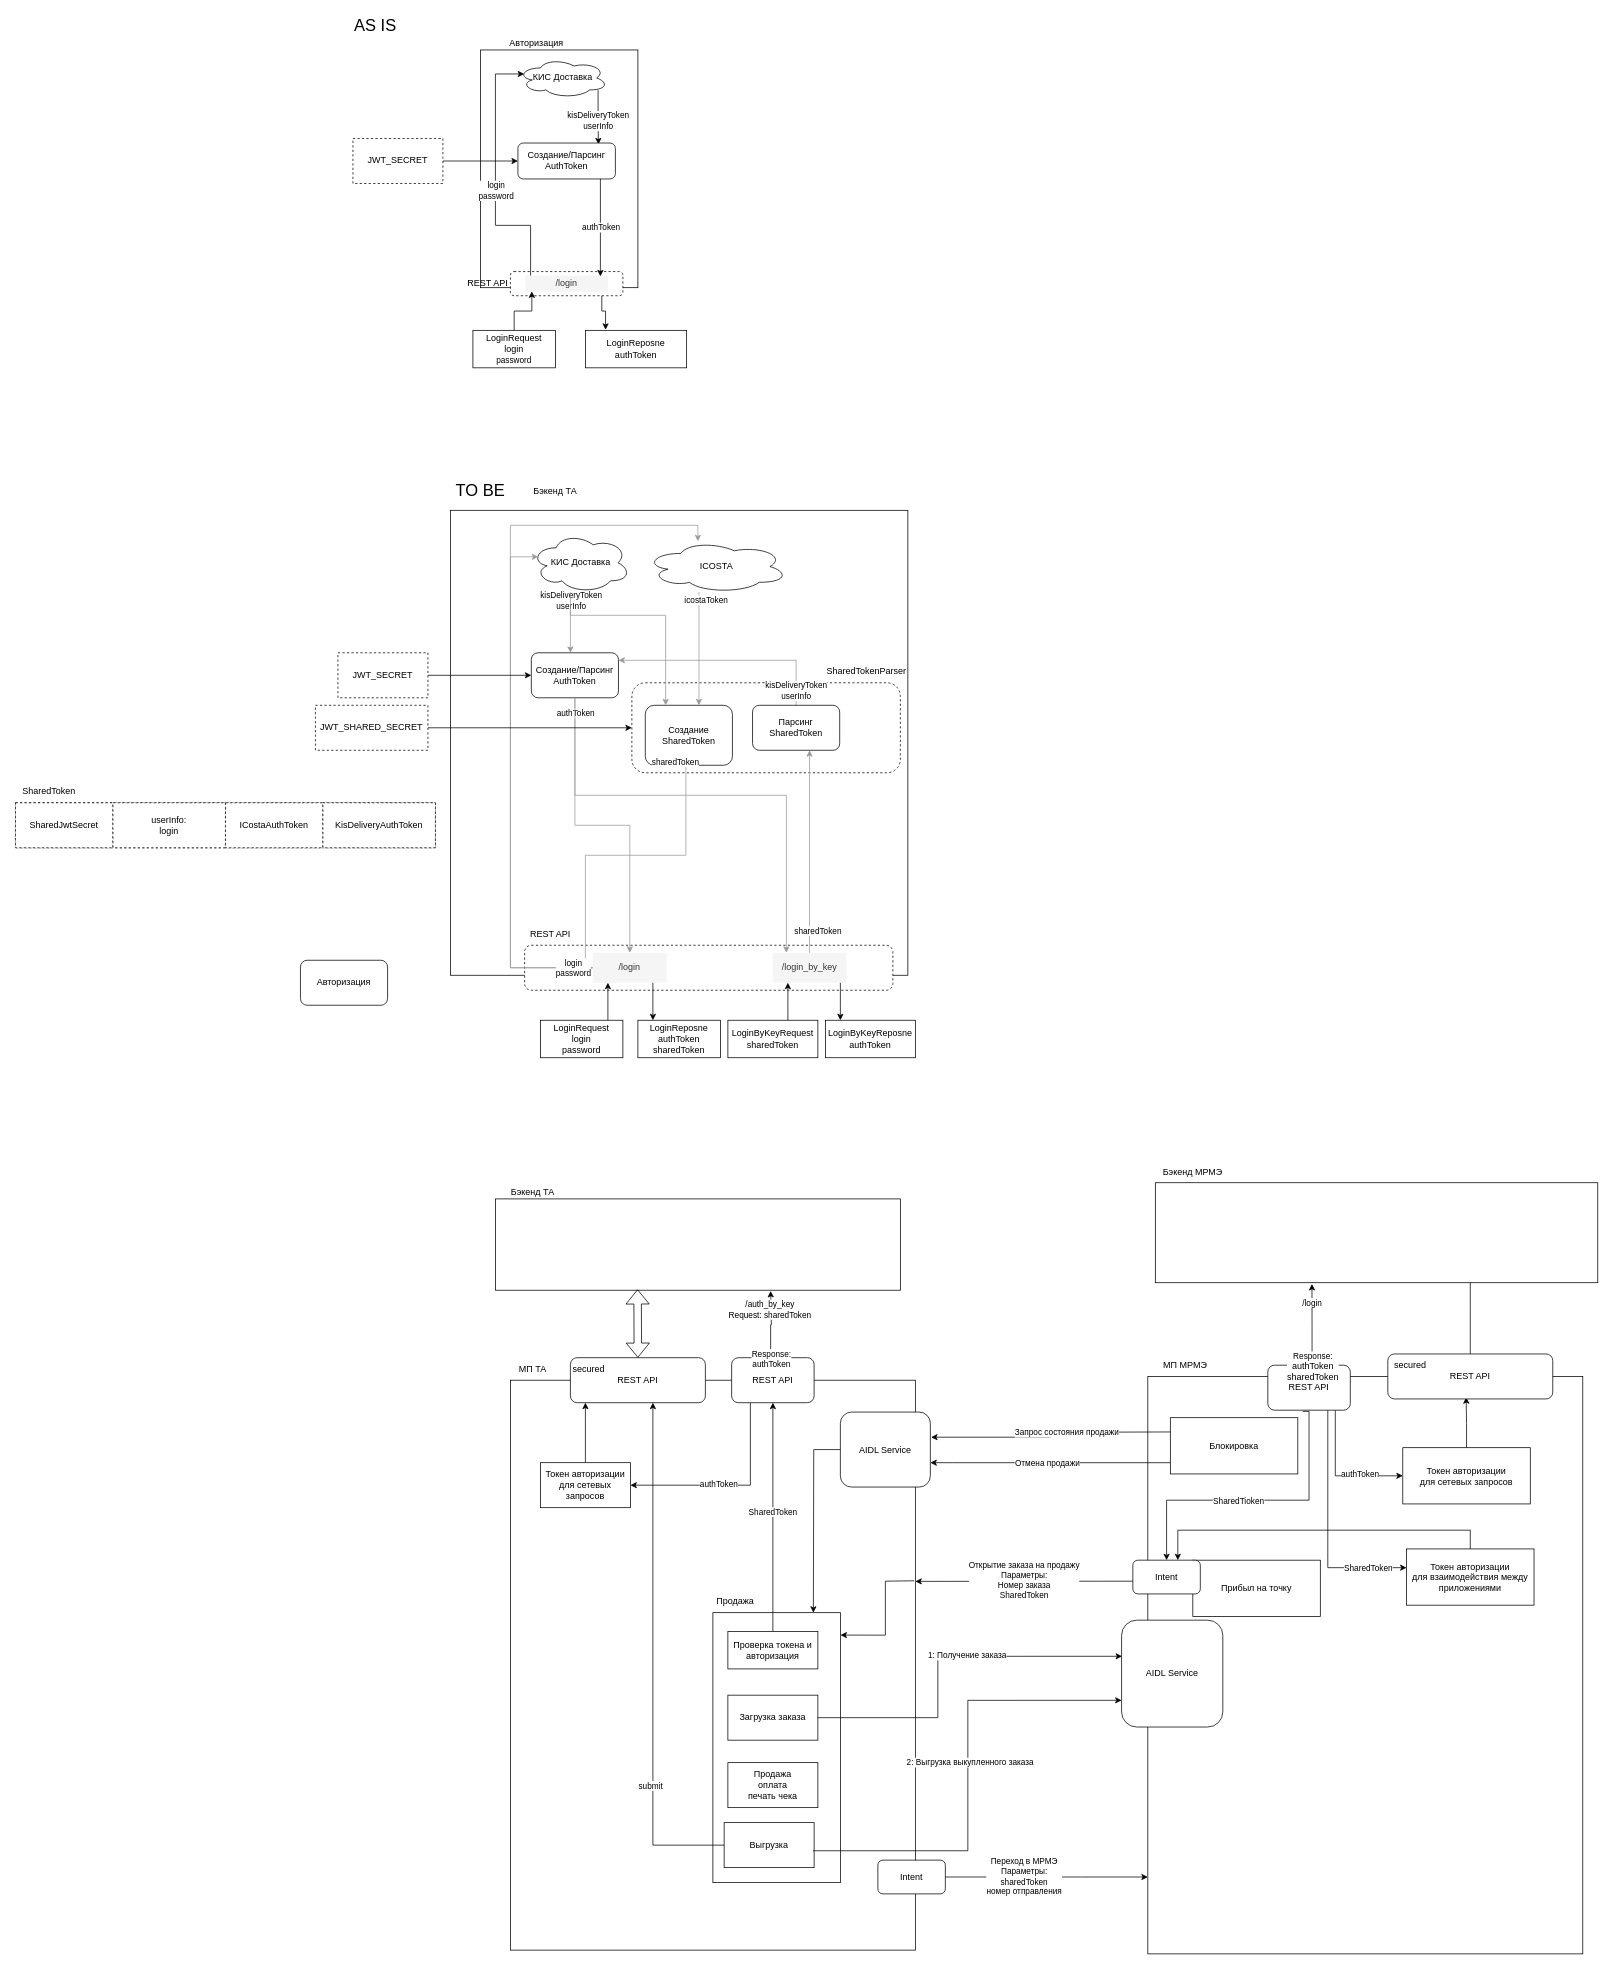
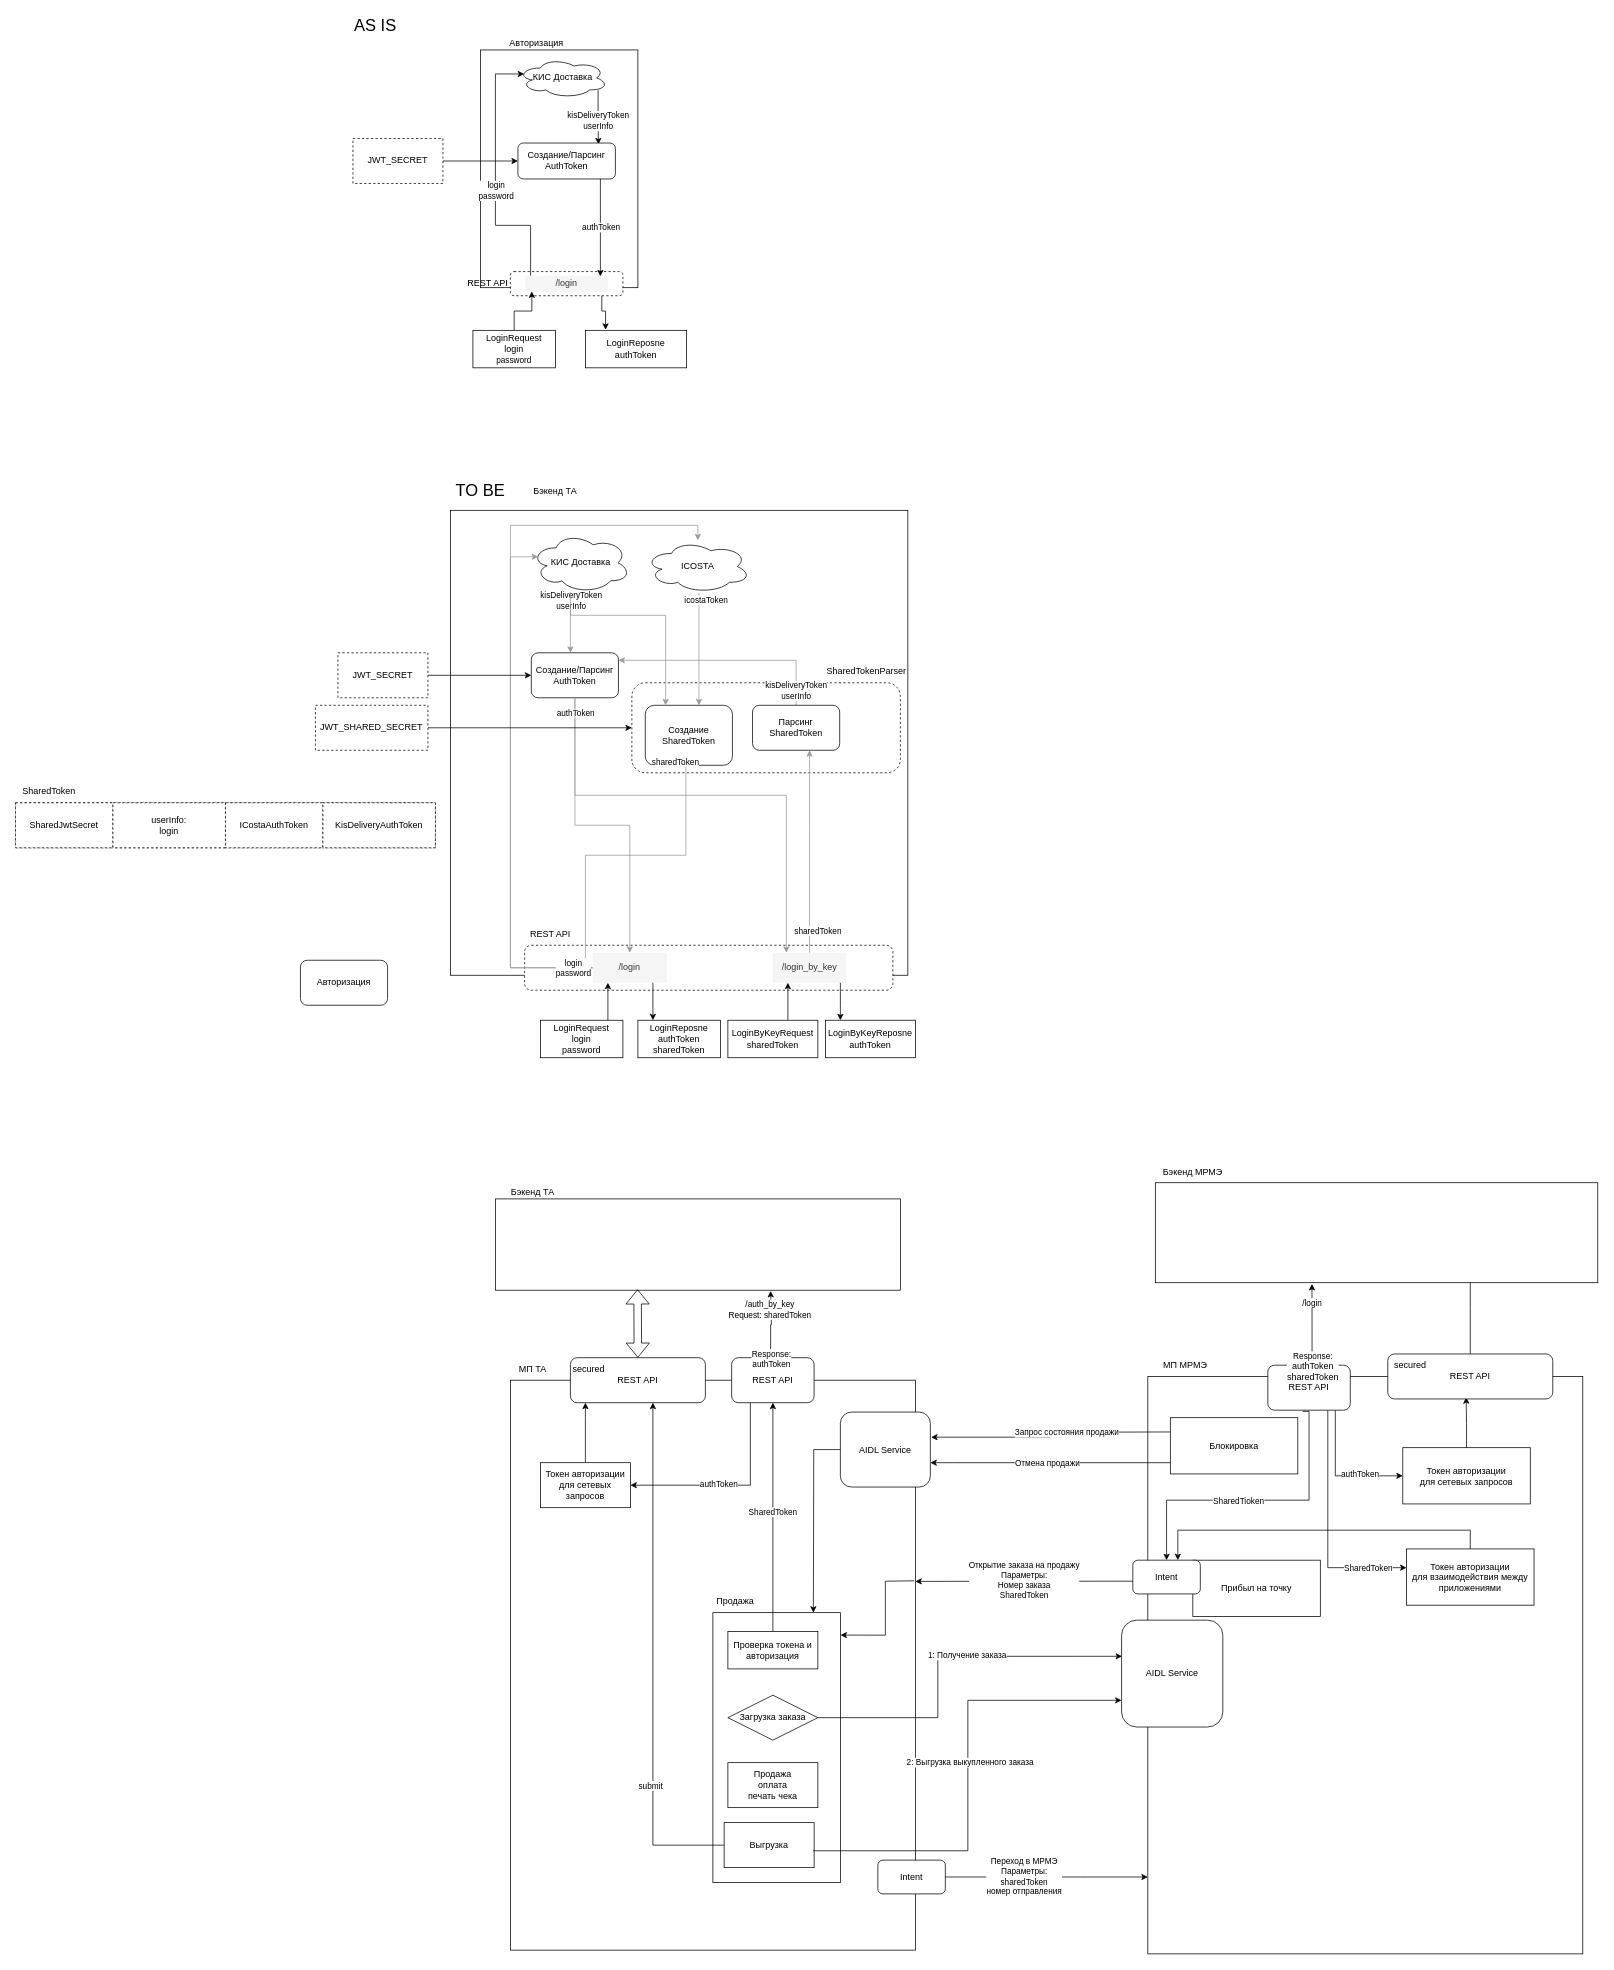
node "ICOSTA": size 143x53 -> 105x53
node "Загрузка заказа": shape rectangle -> diamond
